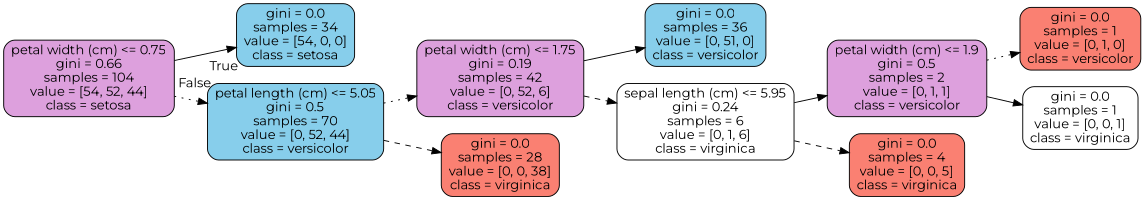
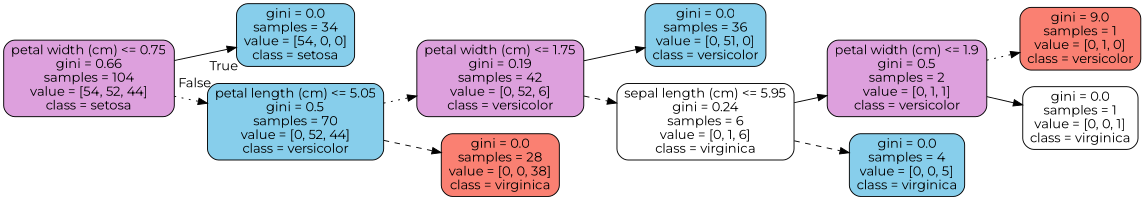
node "gini = 0.0 samples = 1 value = [0, 1, 0] class = versicolor": label "gini = 0.0 samples = 1 value = [0, 1, 0] class = versicolor" -> "gini = 9.0 samples = 1 value = [0, 1, 0] class = versicolor"
node "gini = 0.0 samples = 4 value = [0, 0, 5] class = virginica": fillcolor salmon -> skyblue
